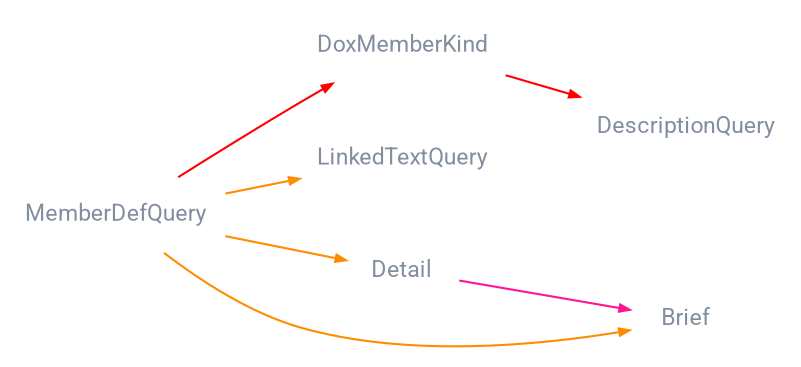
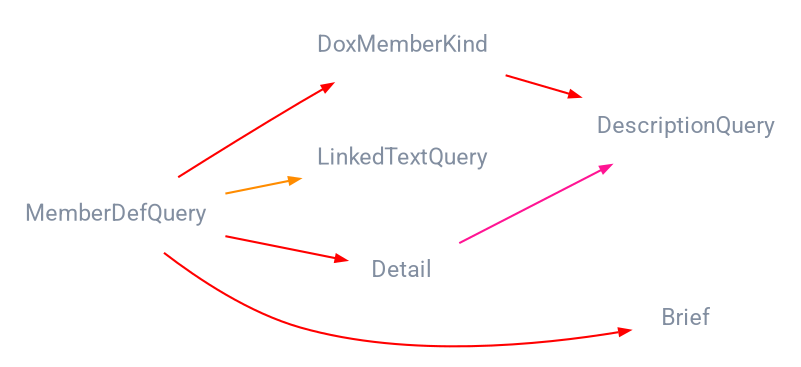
edge "MemberDefQuery" -> "Detail": color darkorange -> red
edge "Detail" -> "Brief": now "Detail" -> "DescriptionQuery"
edge "MemberDefQuery" -> "Brief": color darkorange -> red
